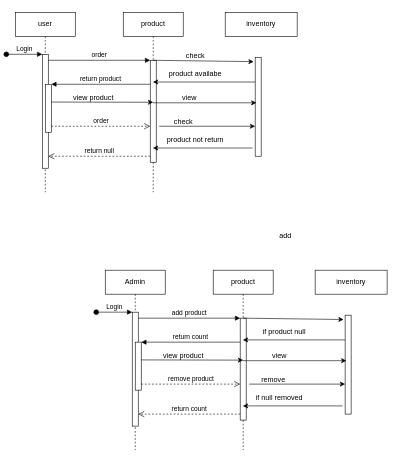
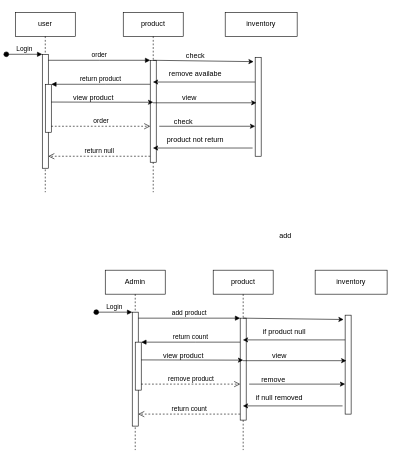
node "product availabe": label "product availabe" -> "remove availabe"
